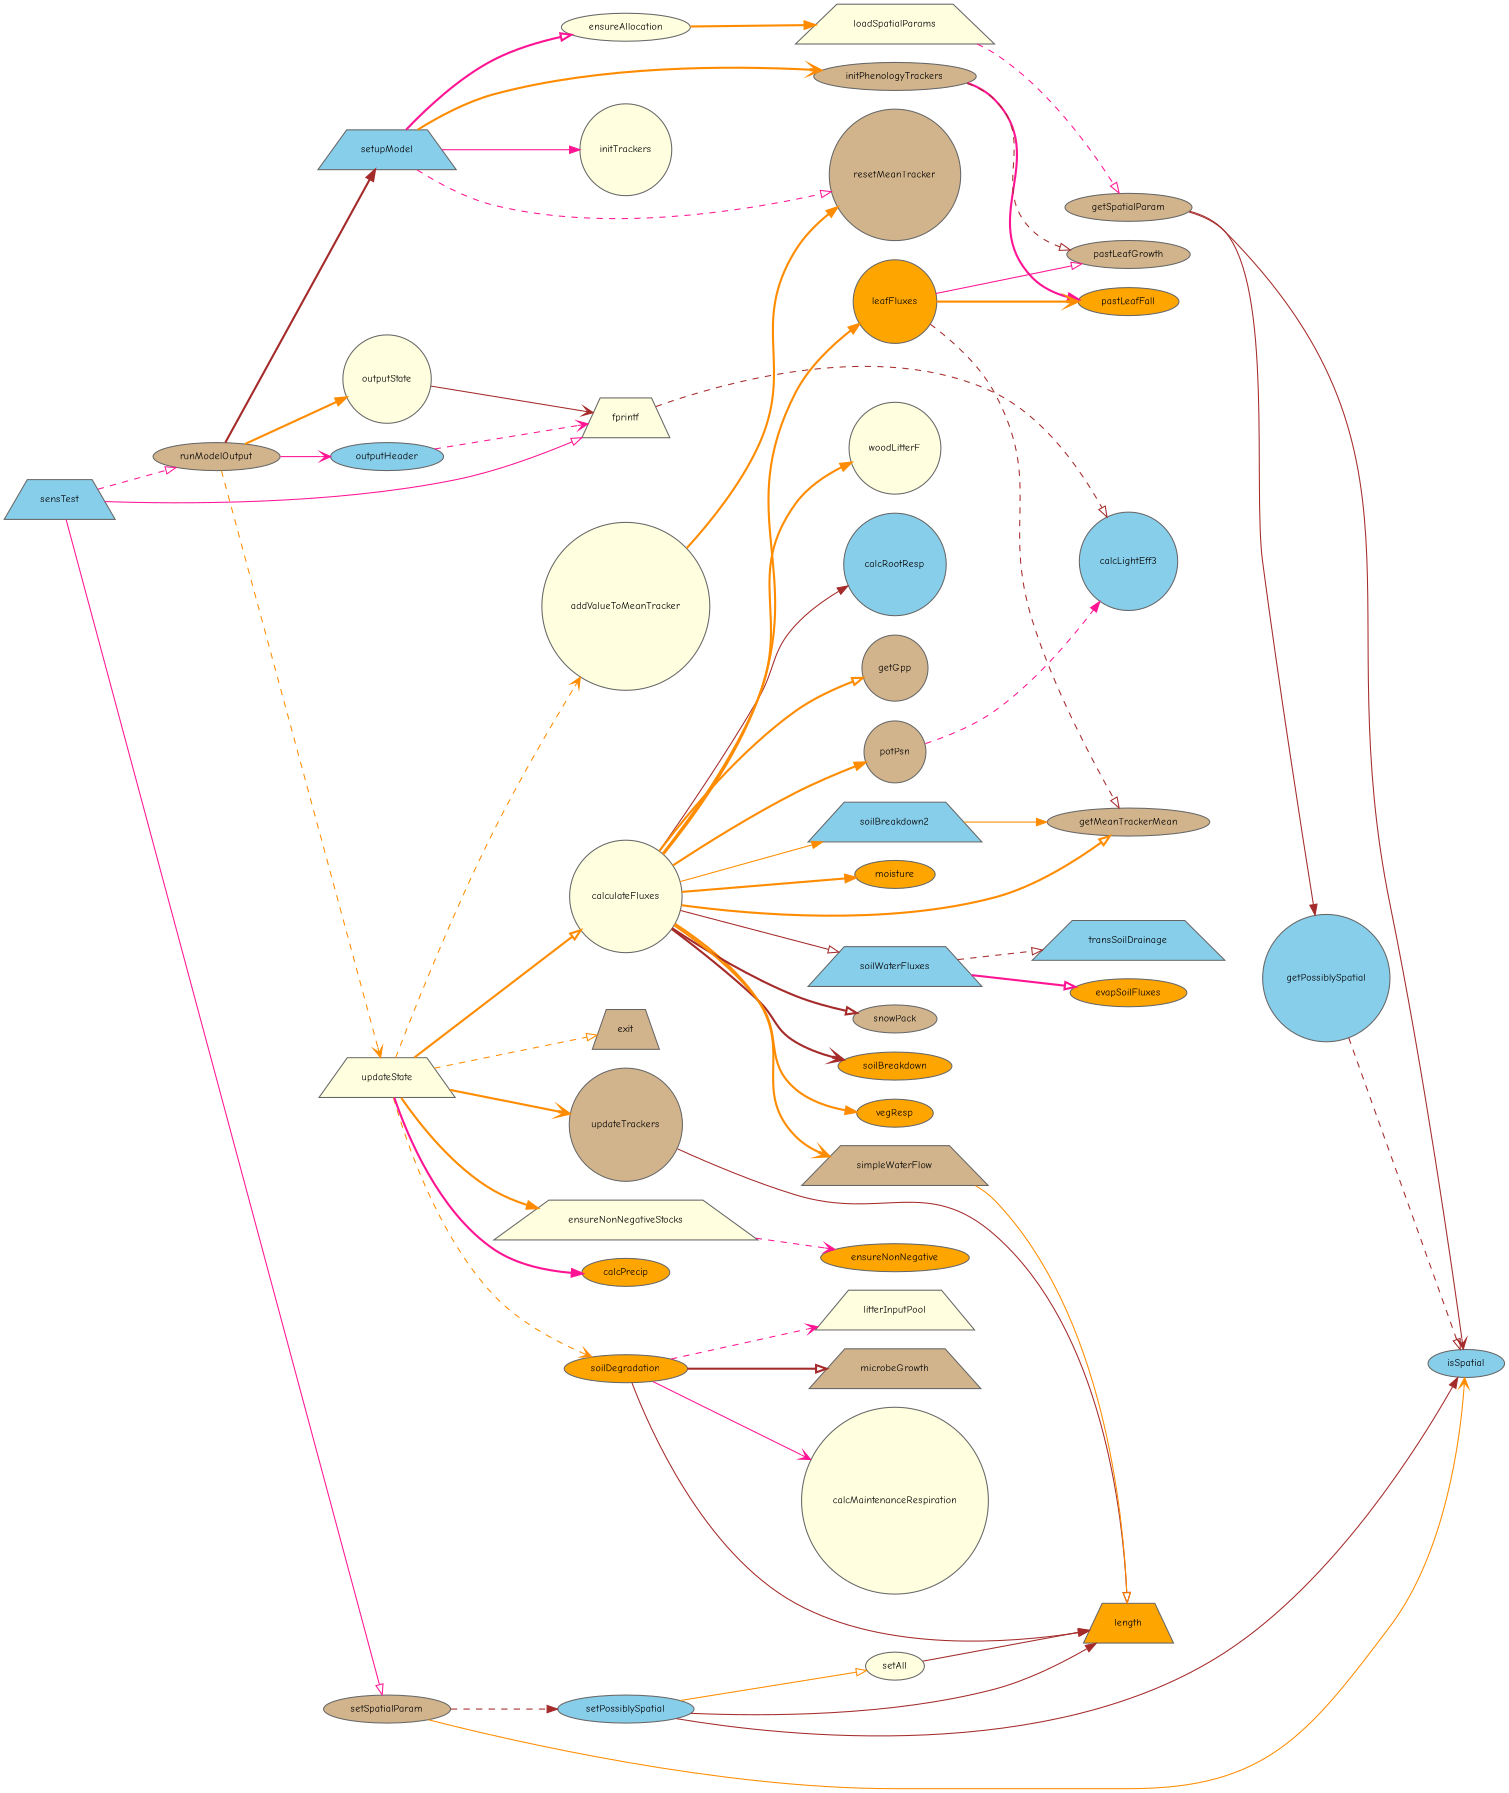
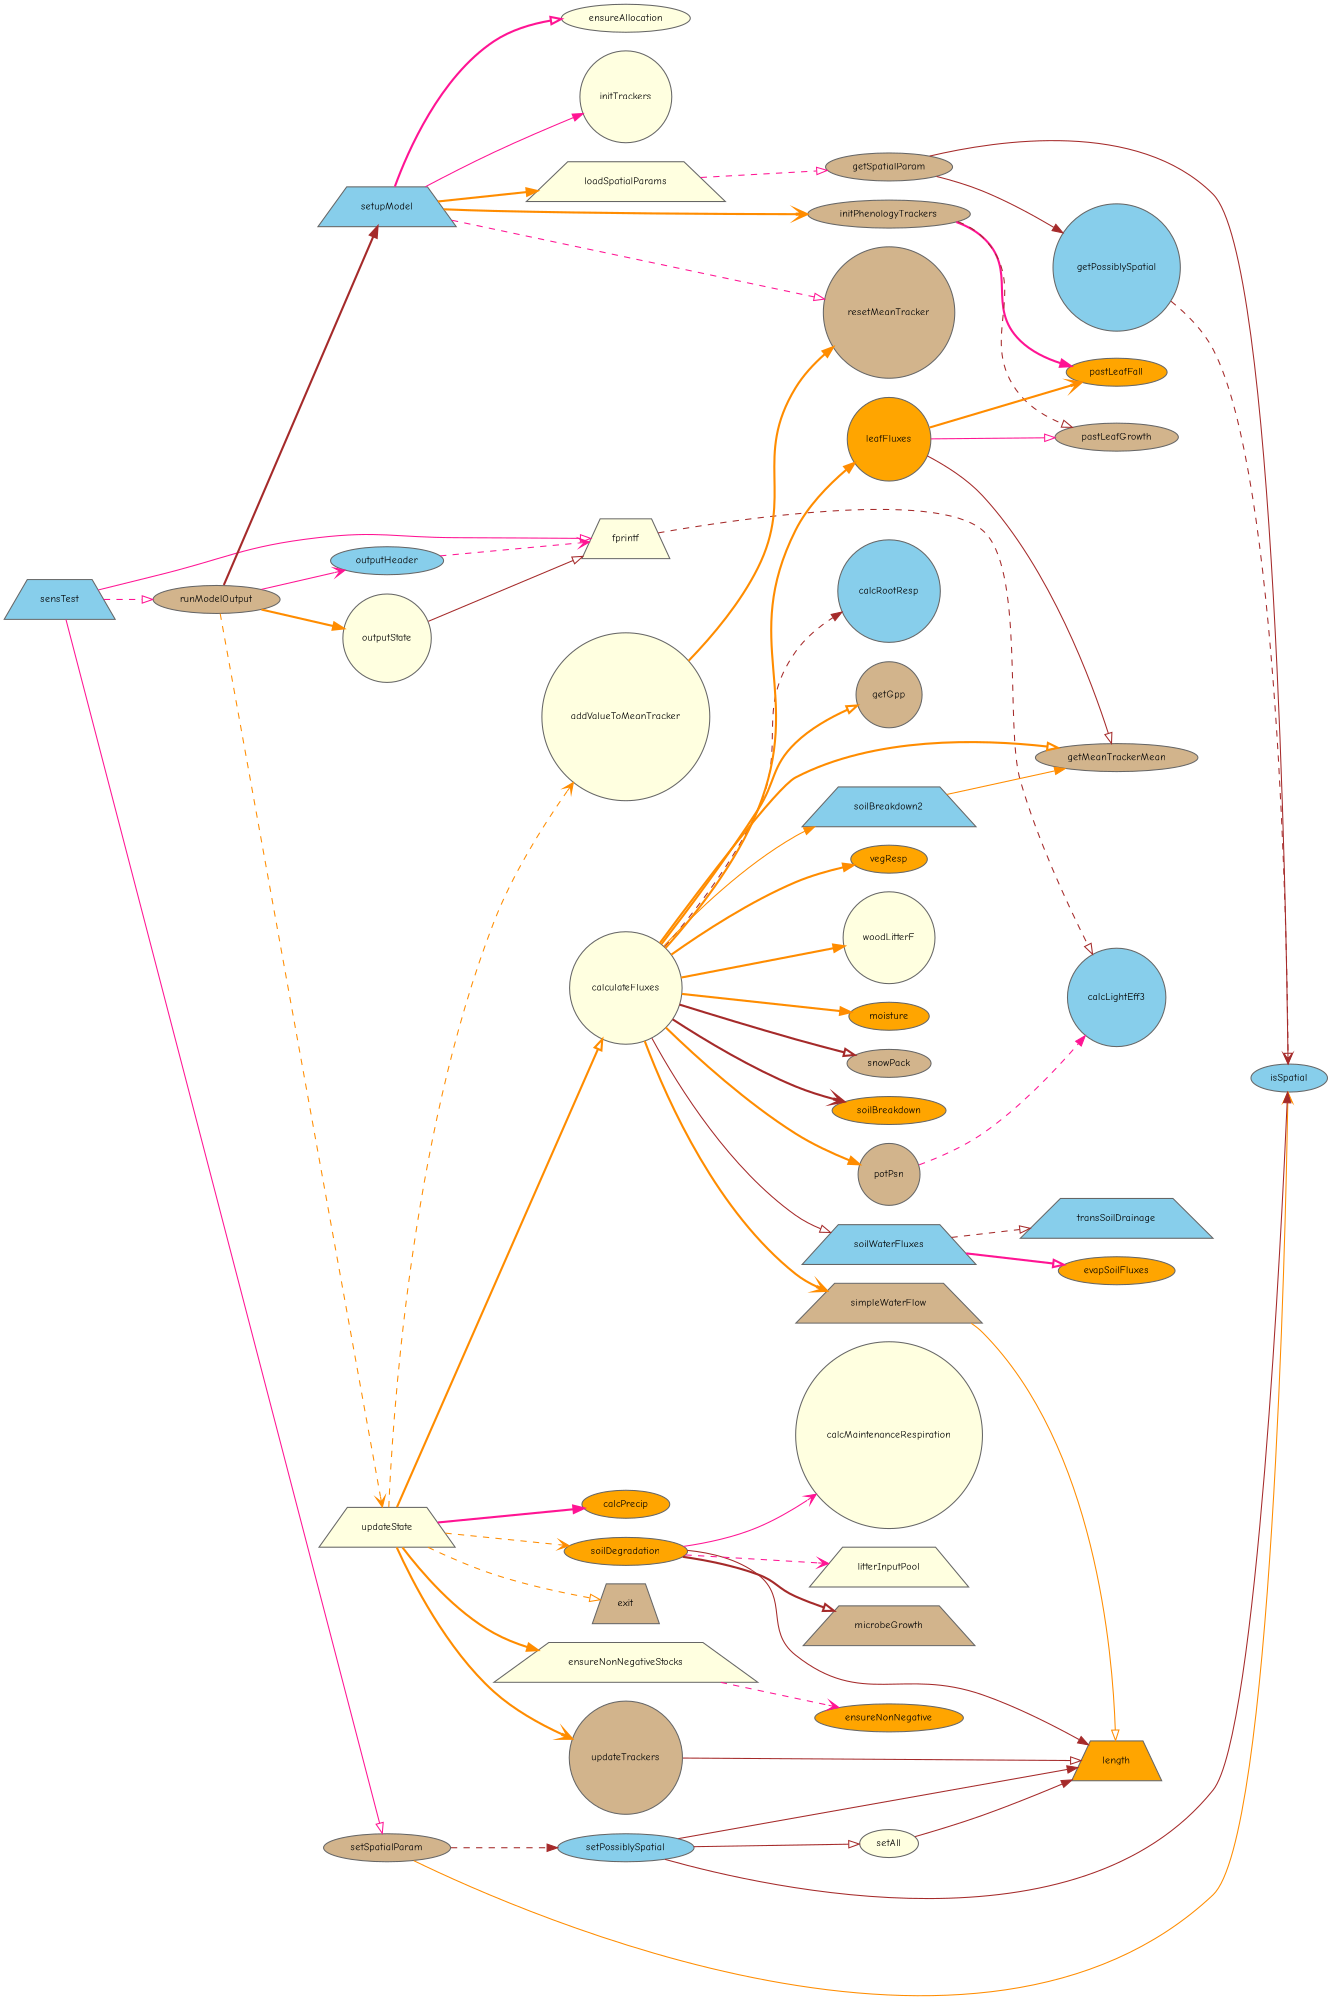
edge "ensureAllocation" -> "loadSpatialParams": now "setupModel" -> "loadSpatialParams"
edge "outputState" -> "fprintf": arrowhead vee -> onormal
edge "leafFluxes" -> "getMeanTrackerMean": style dashed -> solid
edge "calculateFluxes" -> "calcRootResp": style solid -> dashed
edge "setPossiblySpatial" -> "setAll": color darkorange -> brown
